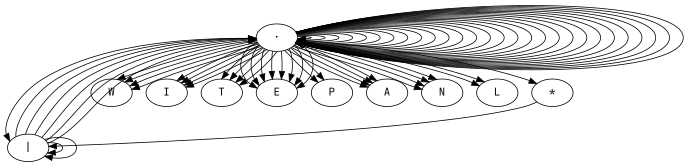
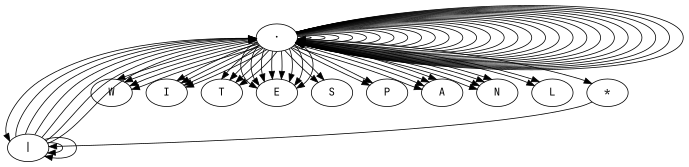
node "S": added
